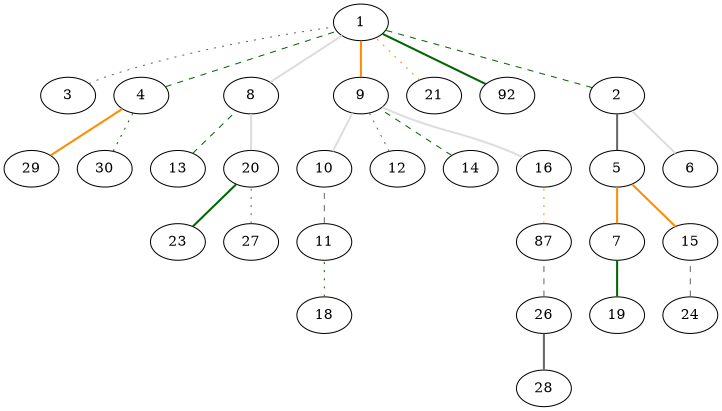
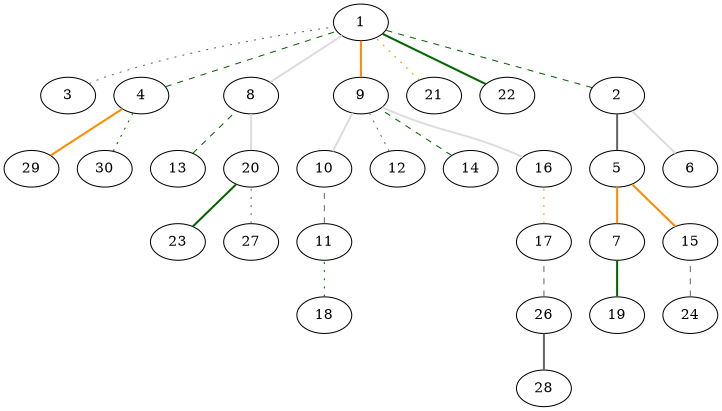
node "92": label "92" -> "22"
node "87": label "87" -> "17"
